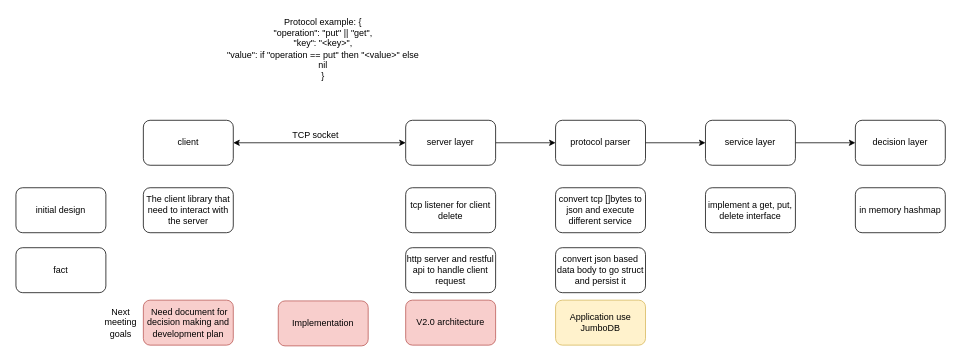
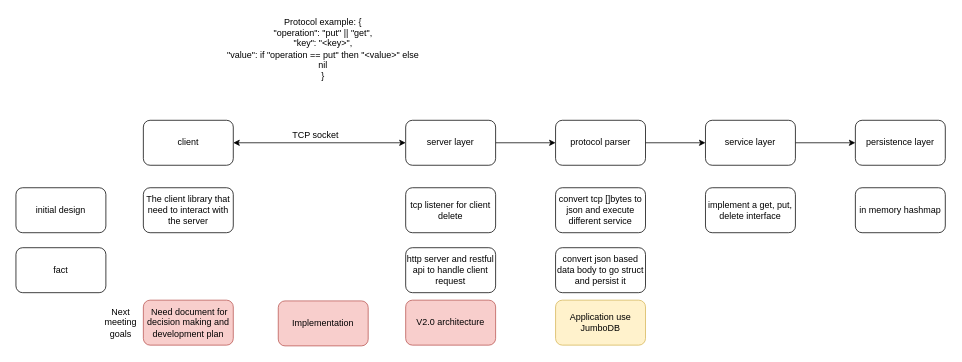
node "decision layer": label "decision layer" -> "persistence layer"
